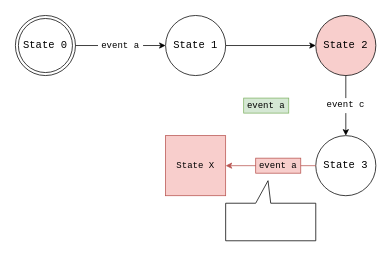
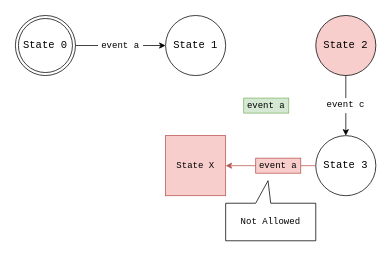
edge "State 1" -> "State 2": removed
node "Not Allowed": added
